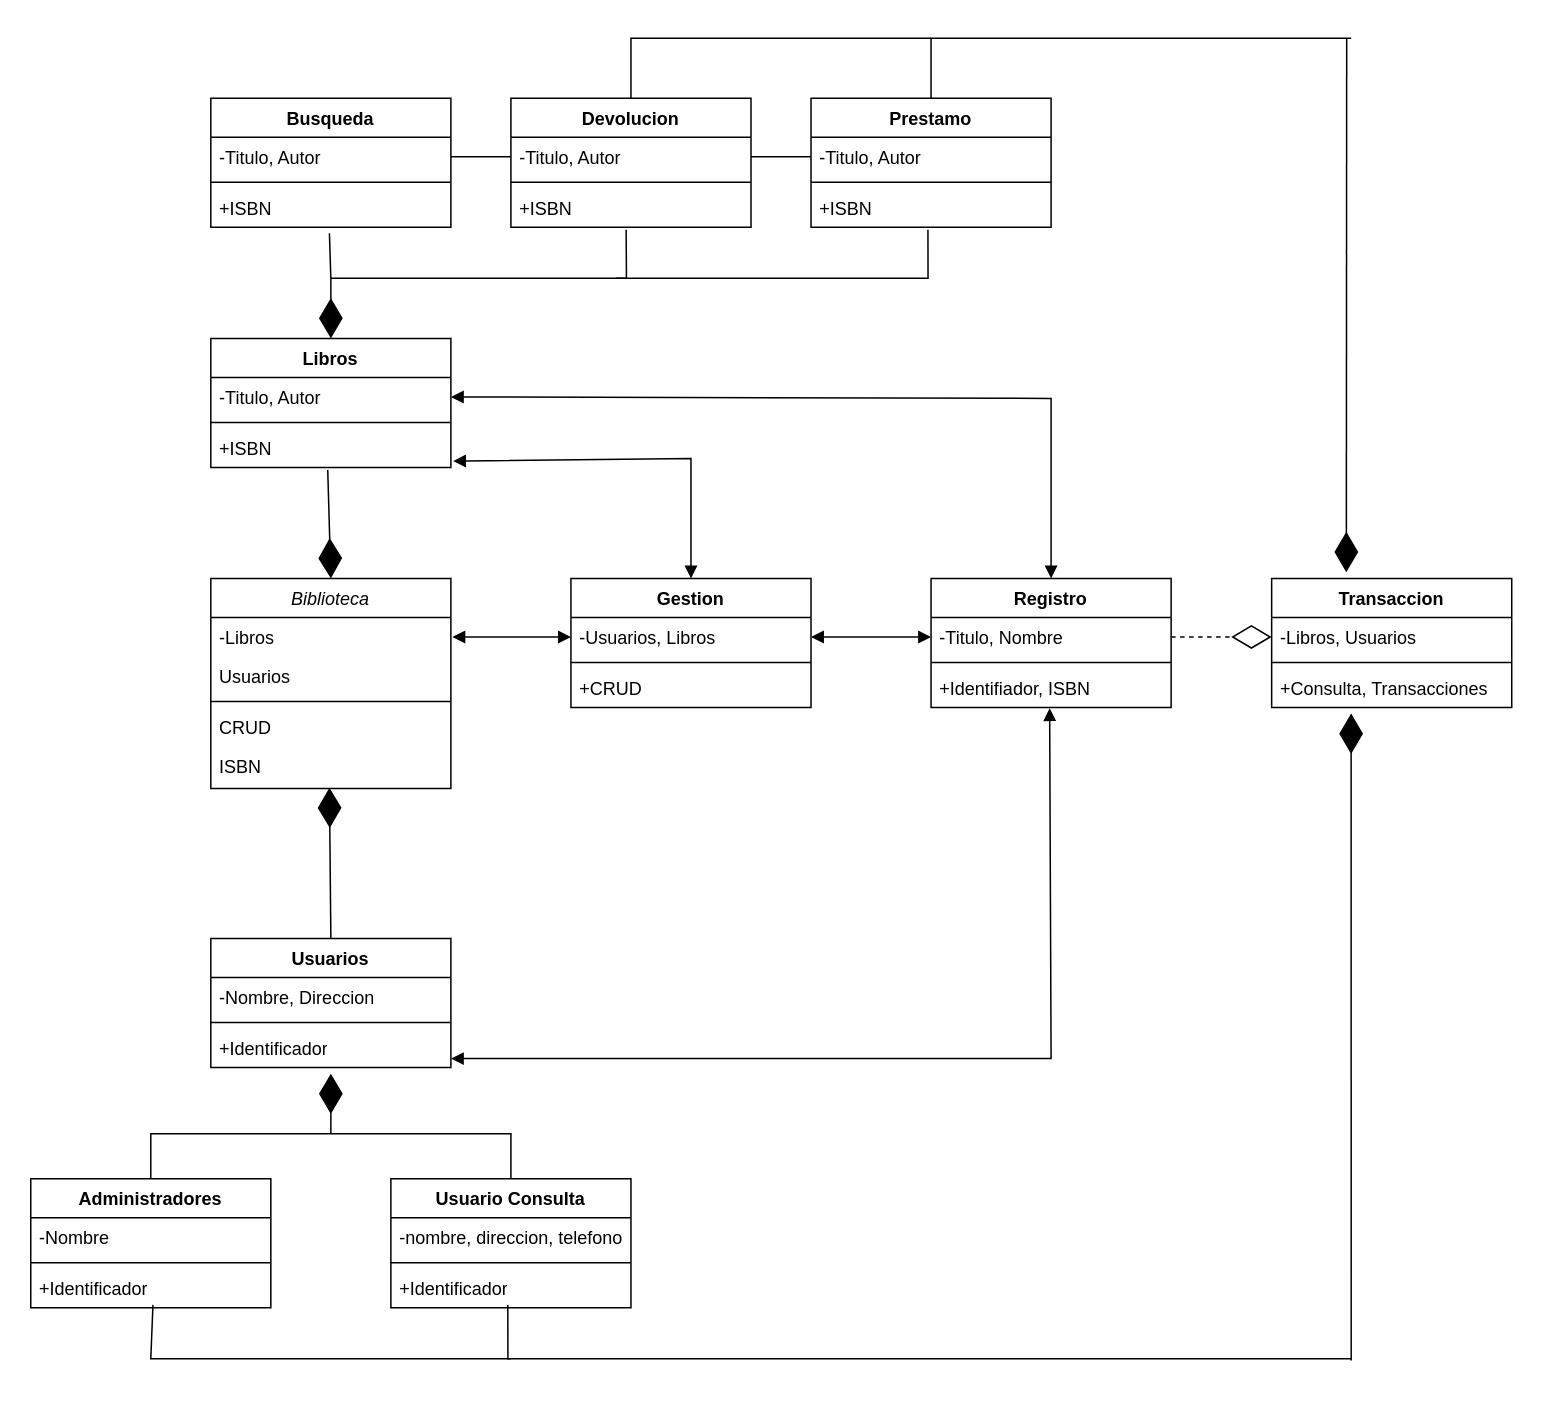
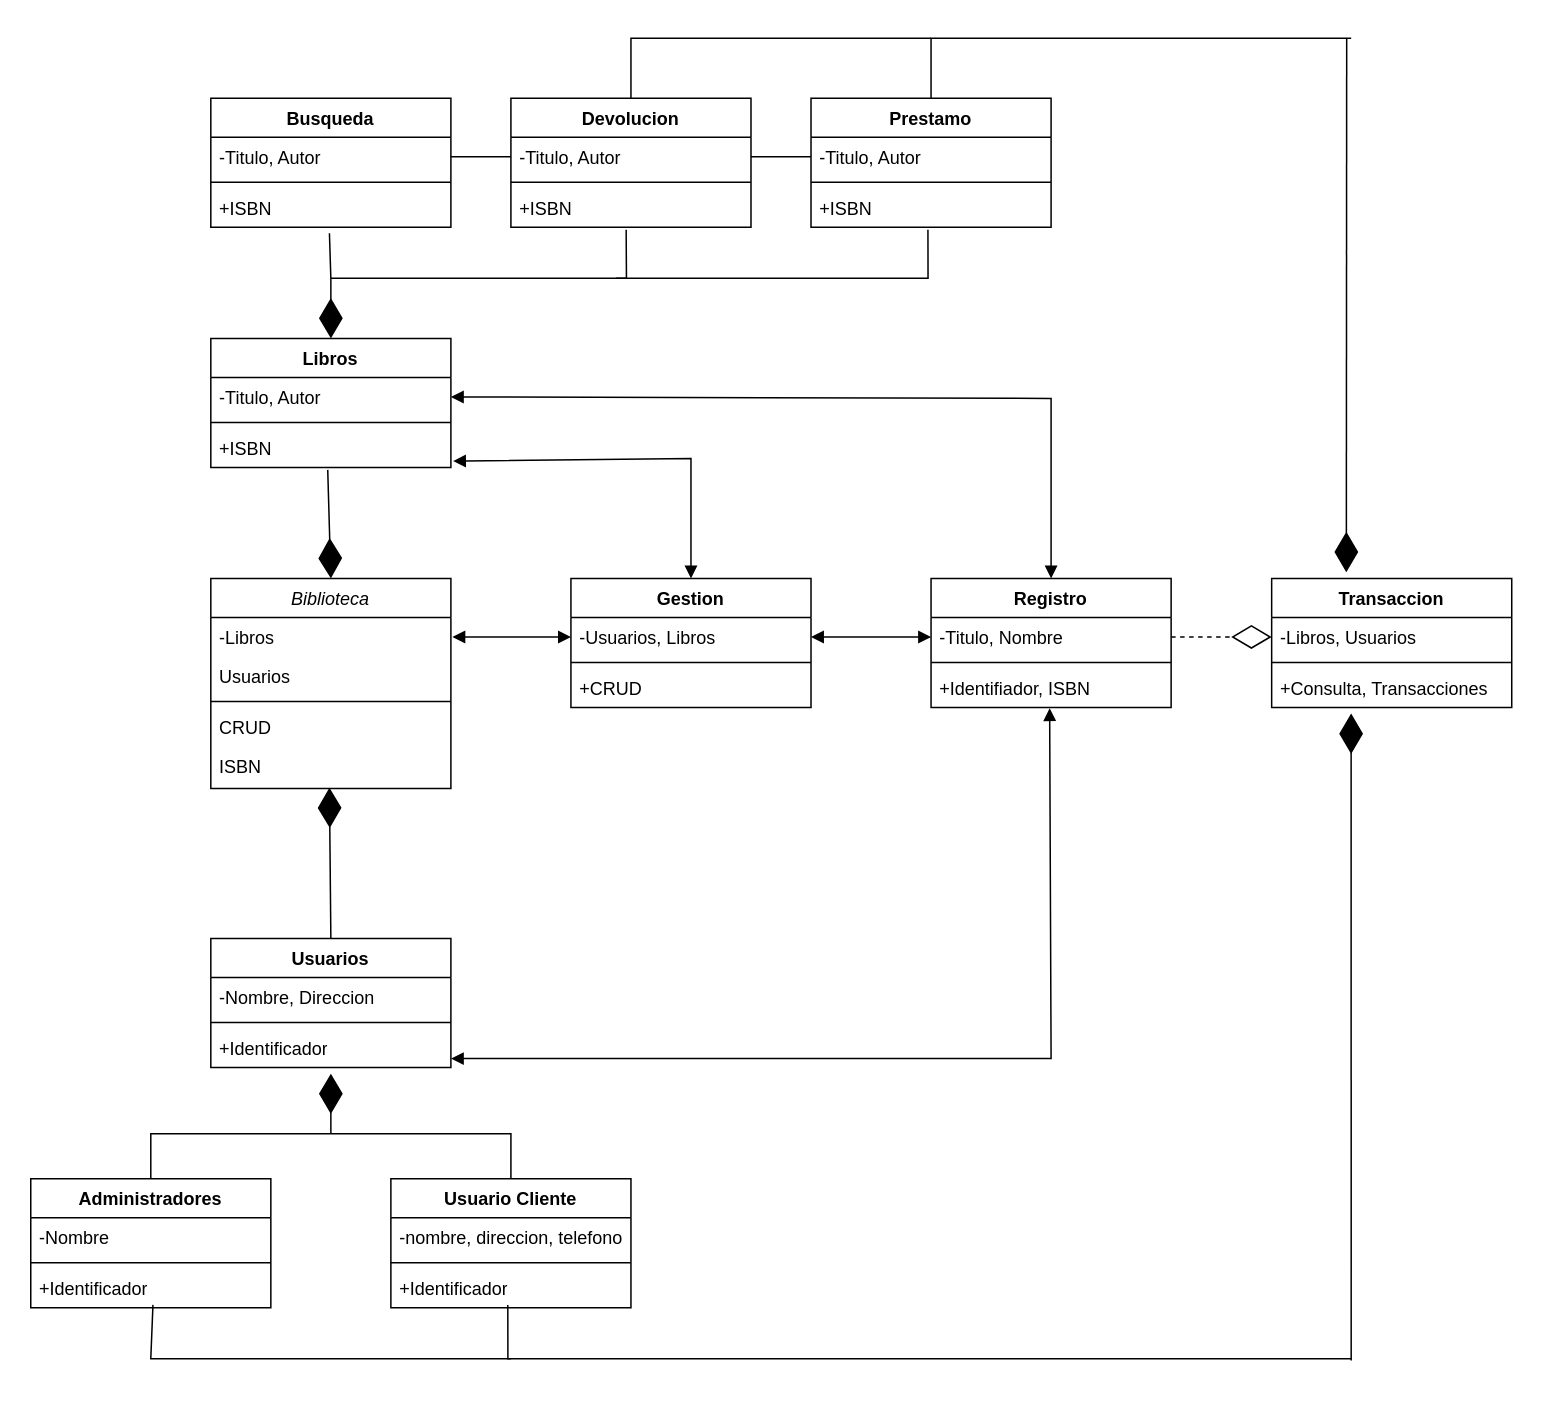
node "Usuario Consulta": label "Usuario Consulta" -> "Usuario Cliente"
